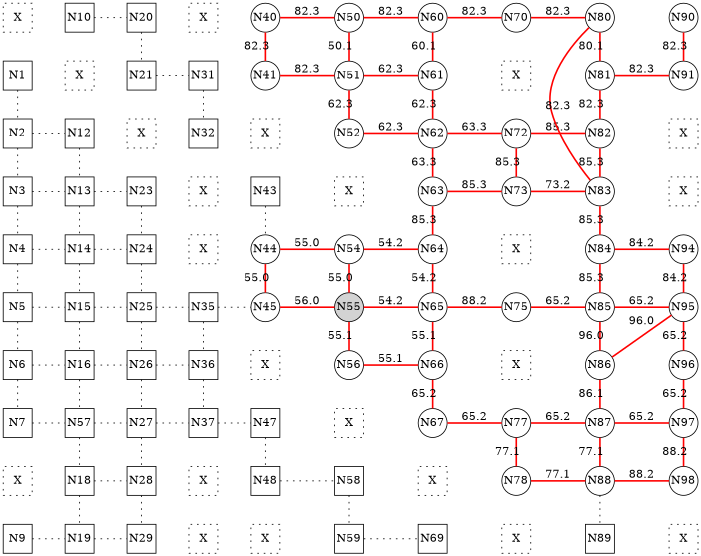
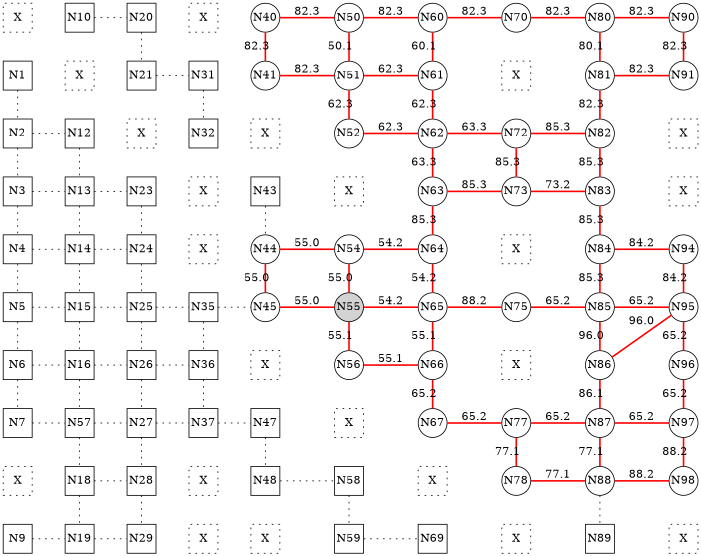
edge "N80" -- "N83": now "N80" -- "N90"
edge "N45" -- "N55": label "56.0" -> "55.0"
